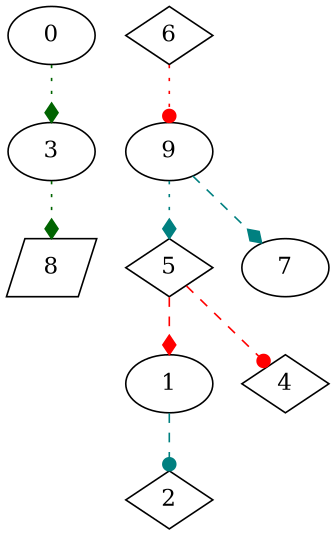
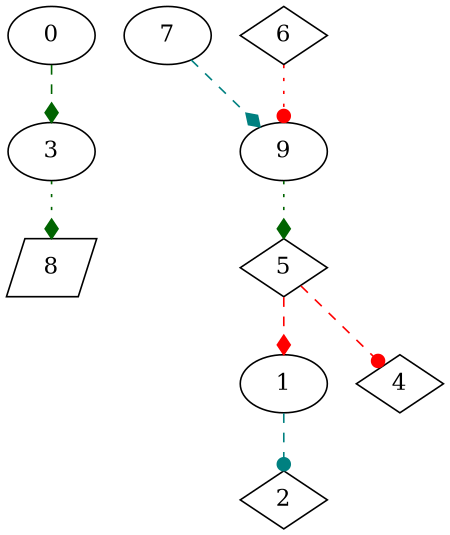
edge "0" -> "3": style dotted -> dashed
edge "9" -> "5": color teal -> darkgreen
edge "9" -> "7": reversed
